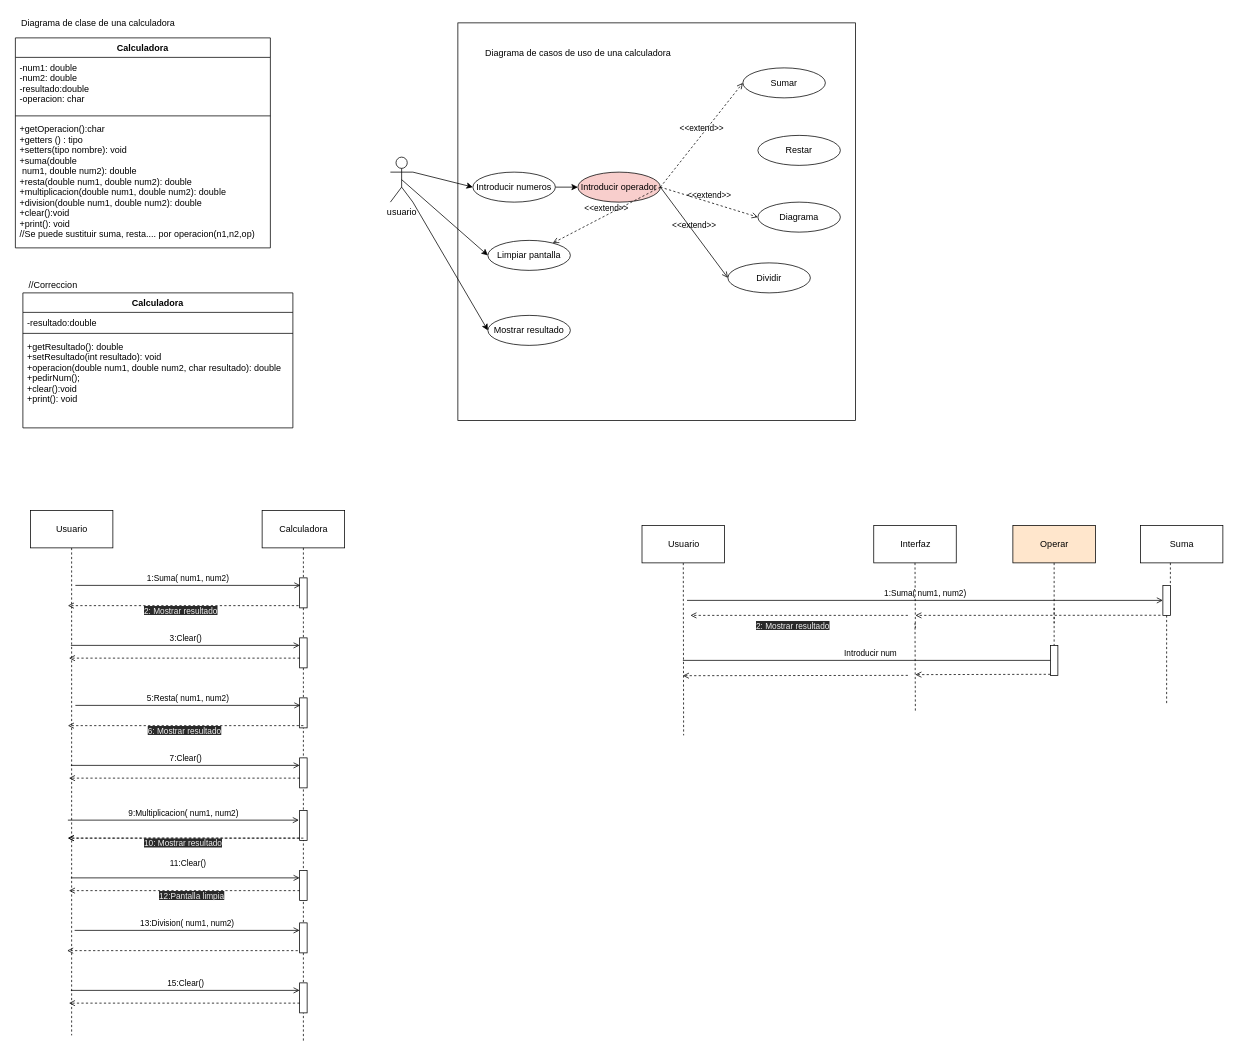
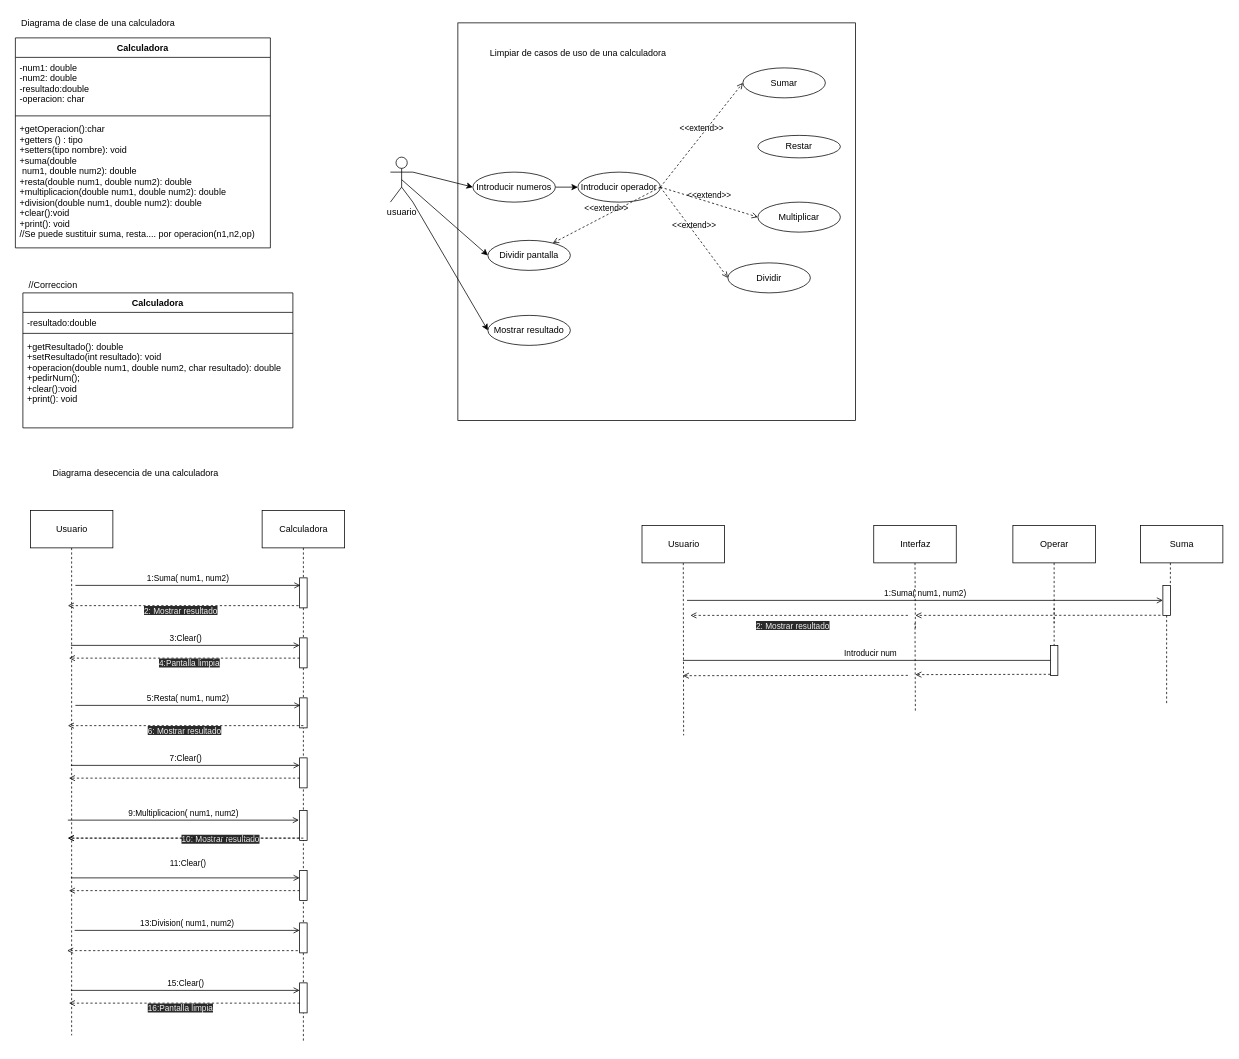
node "Diagrama de casos de uso de una calculadora": label "Diagrama de casos de uso de una calculadora" -> "Limpiar de casos de uso de una calculadora"
node "Restar": size 83x30 -> 83x23
node "Introducir operador": fillcolor #f8cecc -> #ffffff
node "Diagrama": label "Diagrama" -> "Multiplicar"
edge "Introducir operador" -> "Dividir": style solid -> dashed
node "Limpiar pantalla": label "Limpiar pantalla" -> "Dividir pantalla"
node "Diagrama desecencia de una calculadora": added
node "Operar": fillcolor #ffe6cc -> #ffffff
node "4:Pantalla limpia": added
node "10: Mostrar resultado": moved (192, 844) -> (229, 840)
node "12:Pantalla limpia": removed
node "16:Pantalla limpia": added
